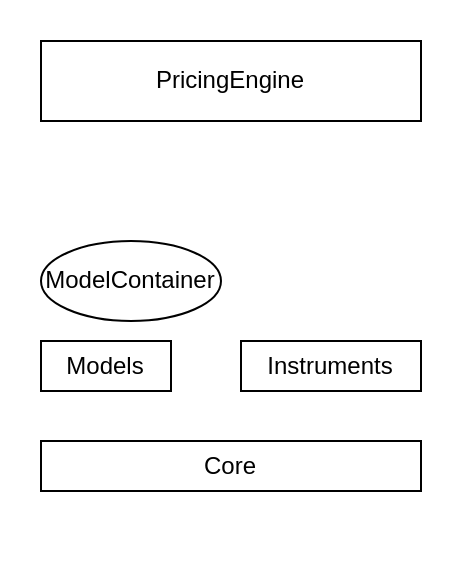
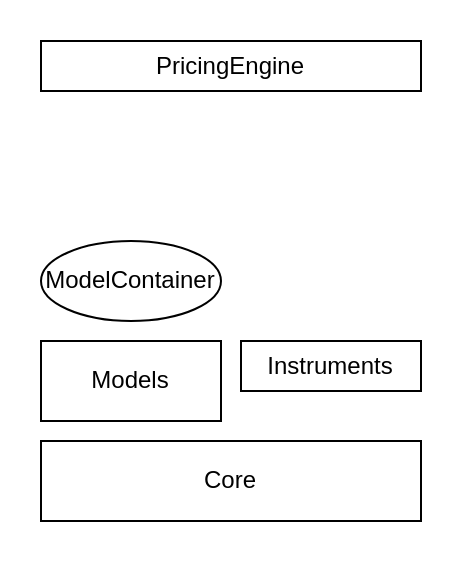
node "PricingEngine": size 380x80 -> 380x50
node "Models": size 130x50 -> 180x80
node "Core": size 380x50 -> 380x80
